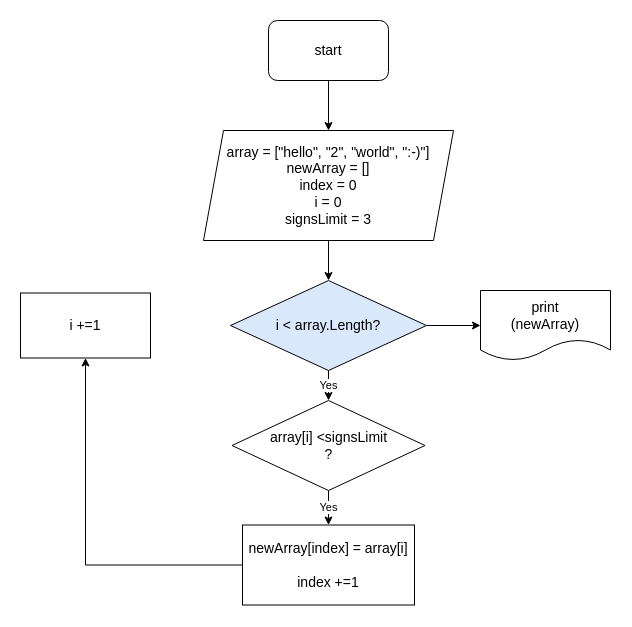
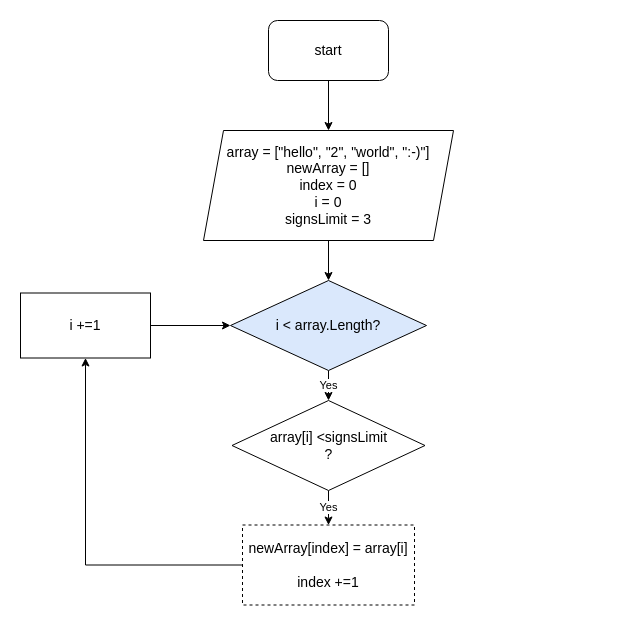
edge "i +=1" -> "i < array.Length?": added
edge "i < array.Length?" -> "print (newArray)": removed
node "print (newArray)": removed
node "newArray[index] = array[i] index +=1": style solid -> dashed
